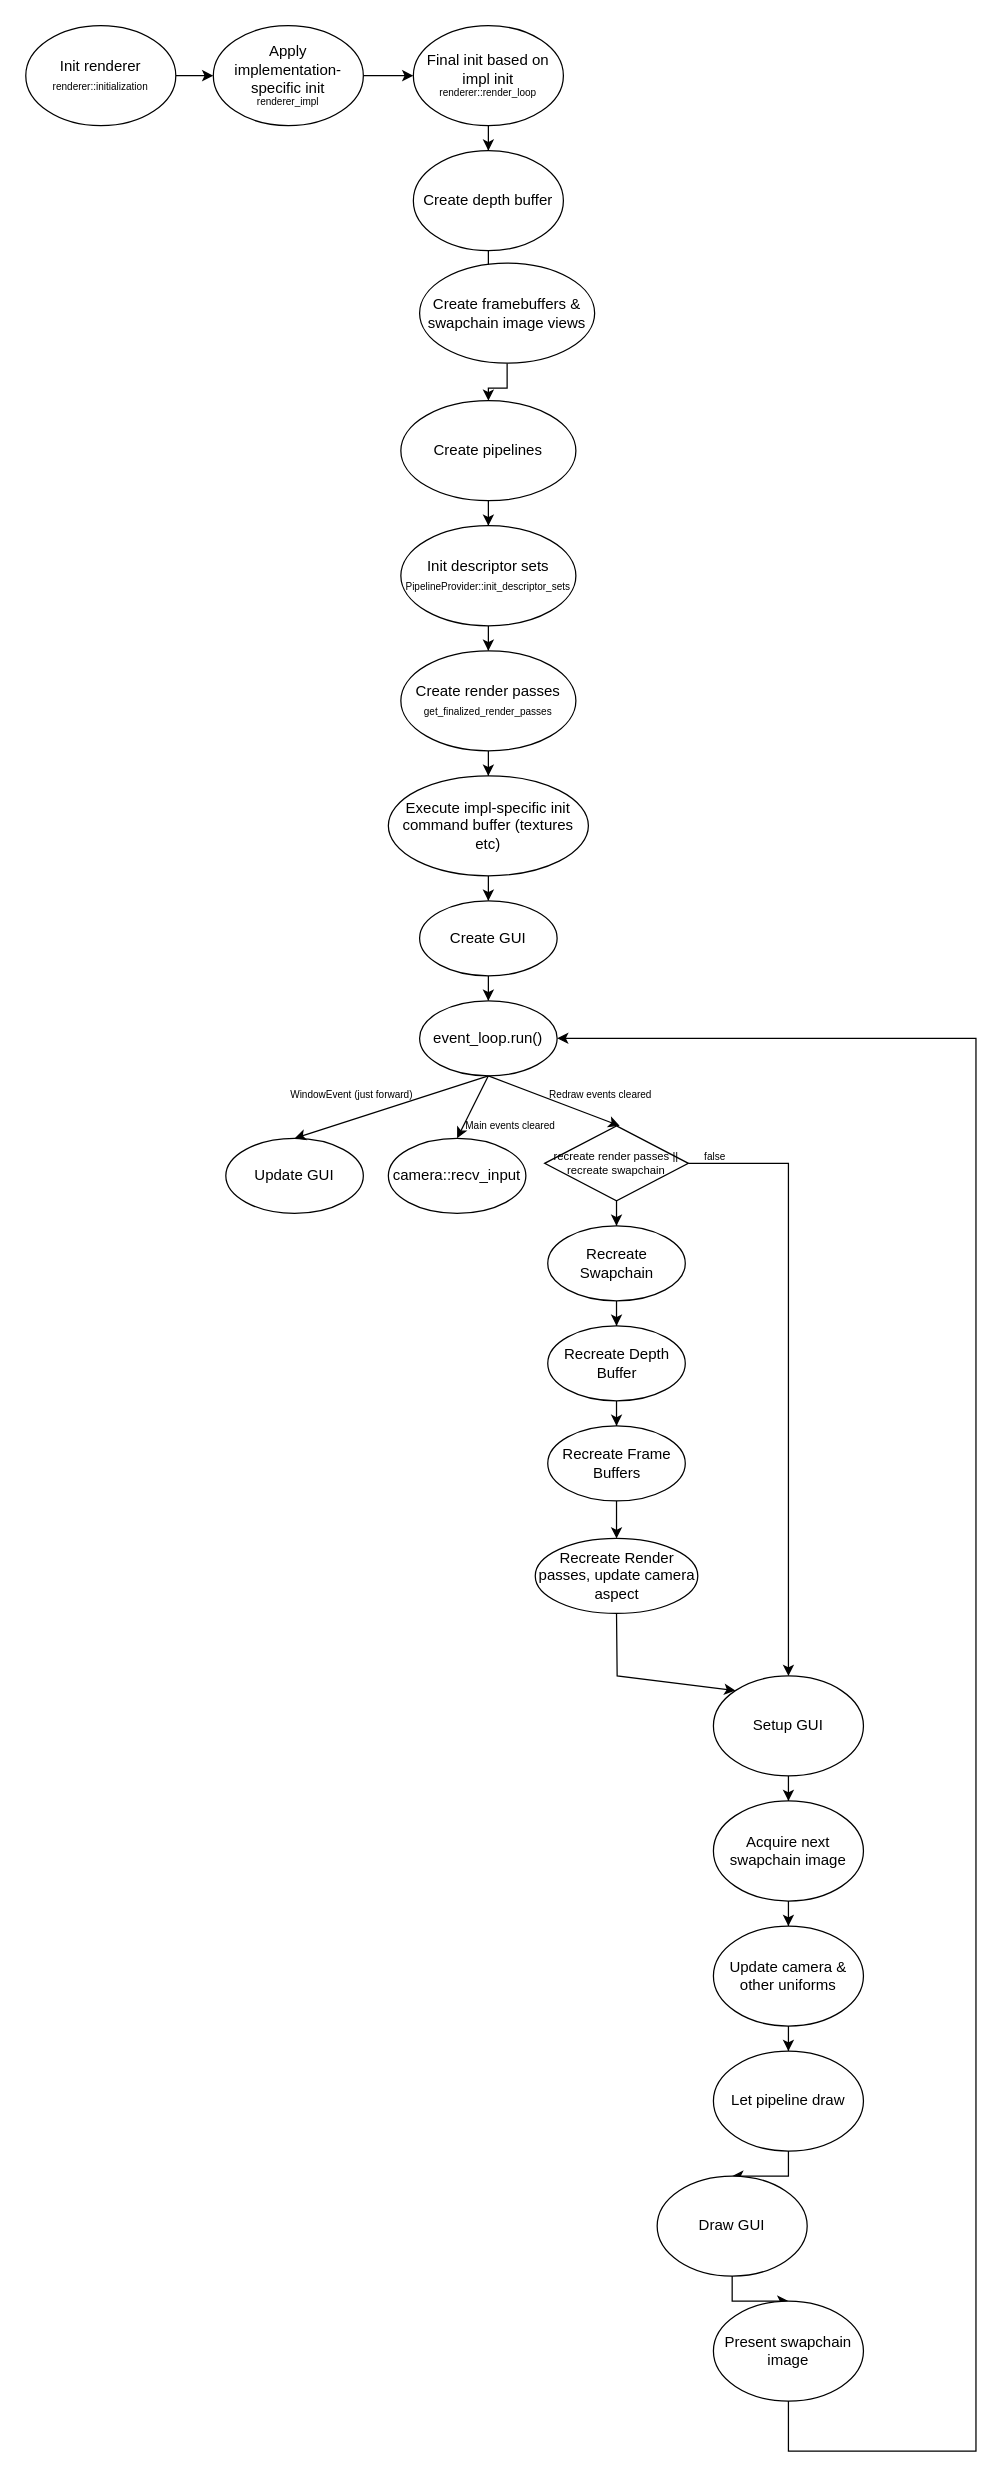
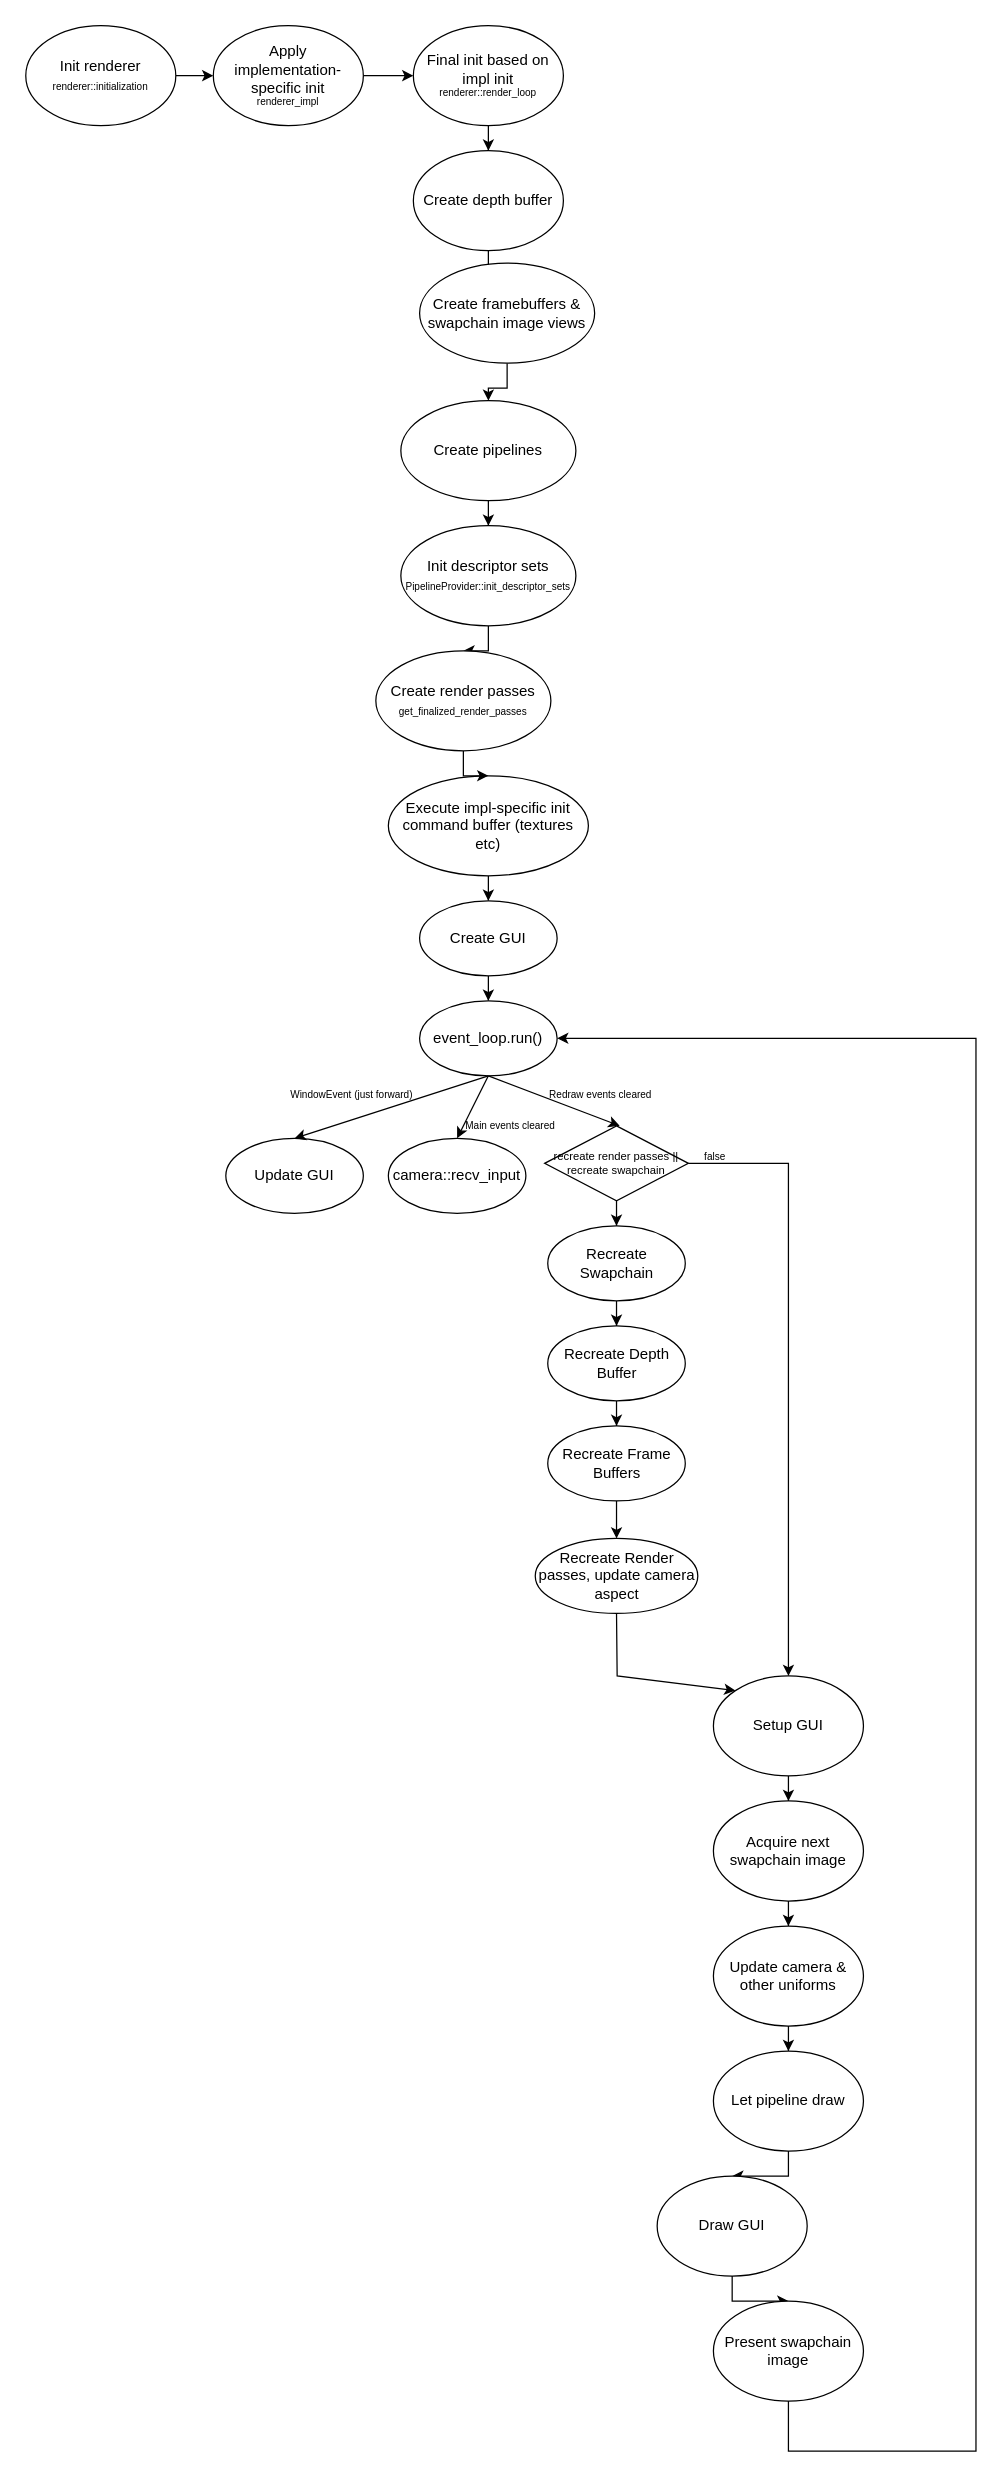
node "Create render passes get_finalized_render_passes": moved (488, 701) -> (463, 701)
